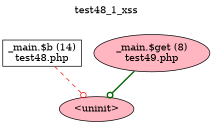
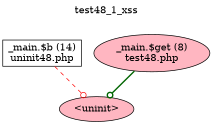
node "_main.$b (14) test48.php": label "_main.$b (14) test48.php" -> "_main.$b (14) uninit48.php"
node "_main.$get (8) test49.php": label "_main.$get (8) test49.php" -> "_main.$get (8) test48.php"
